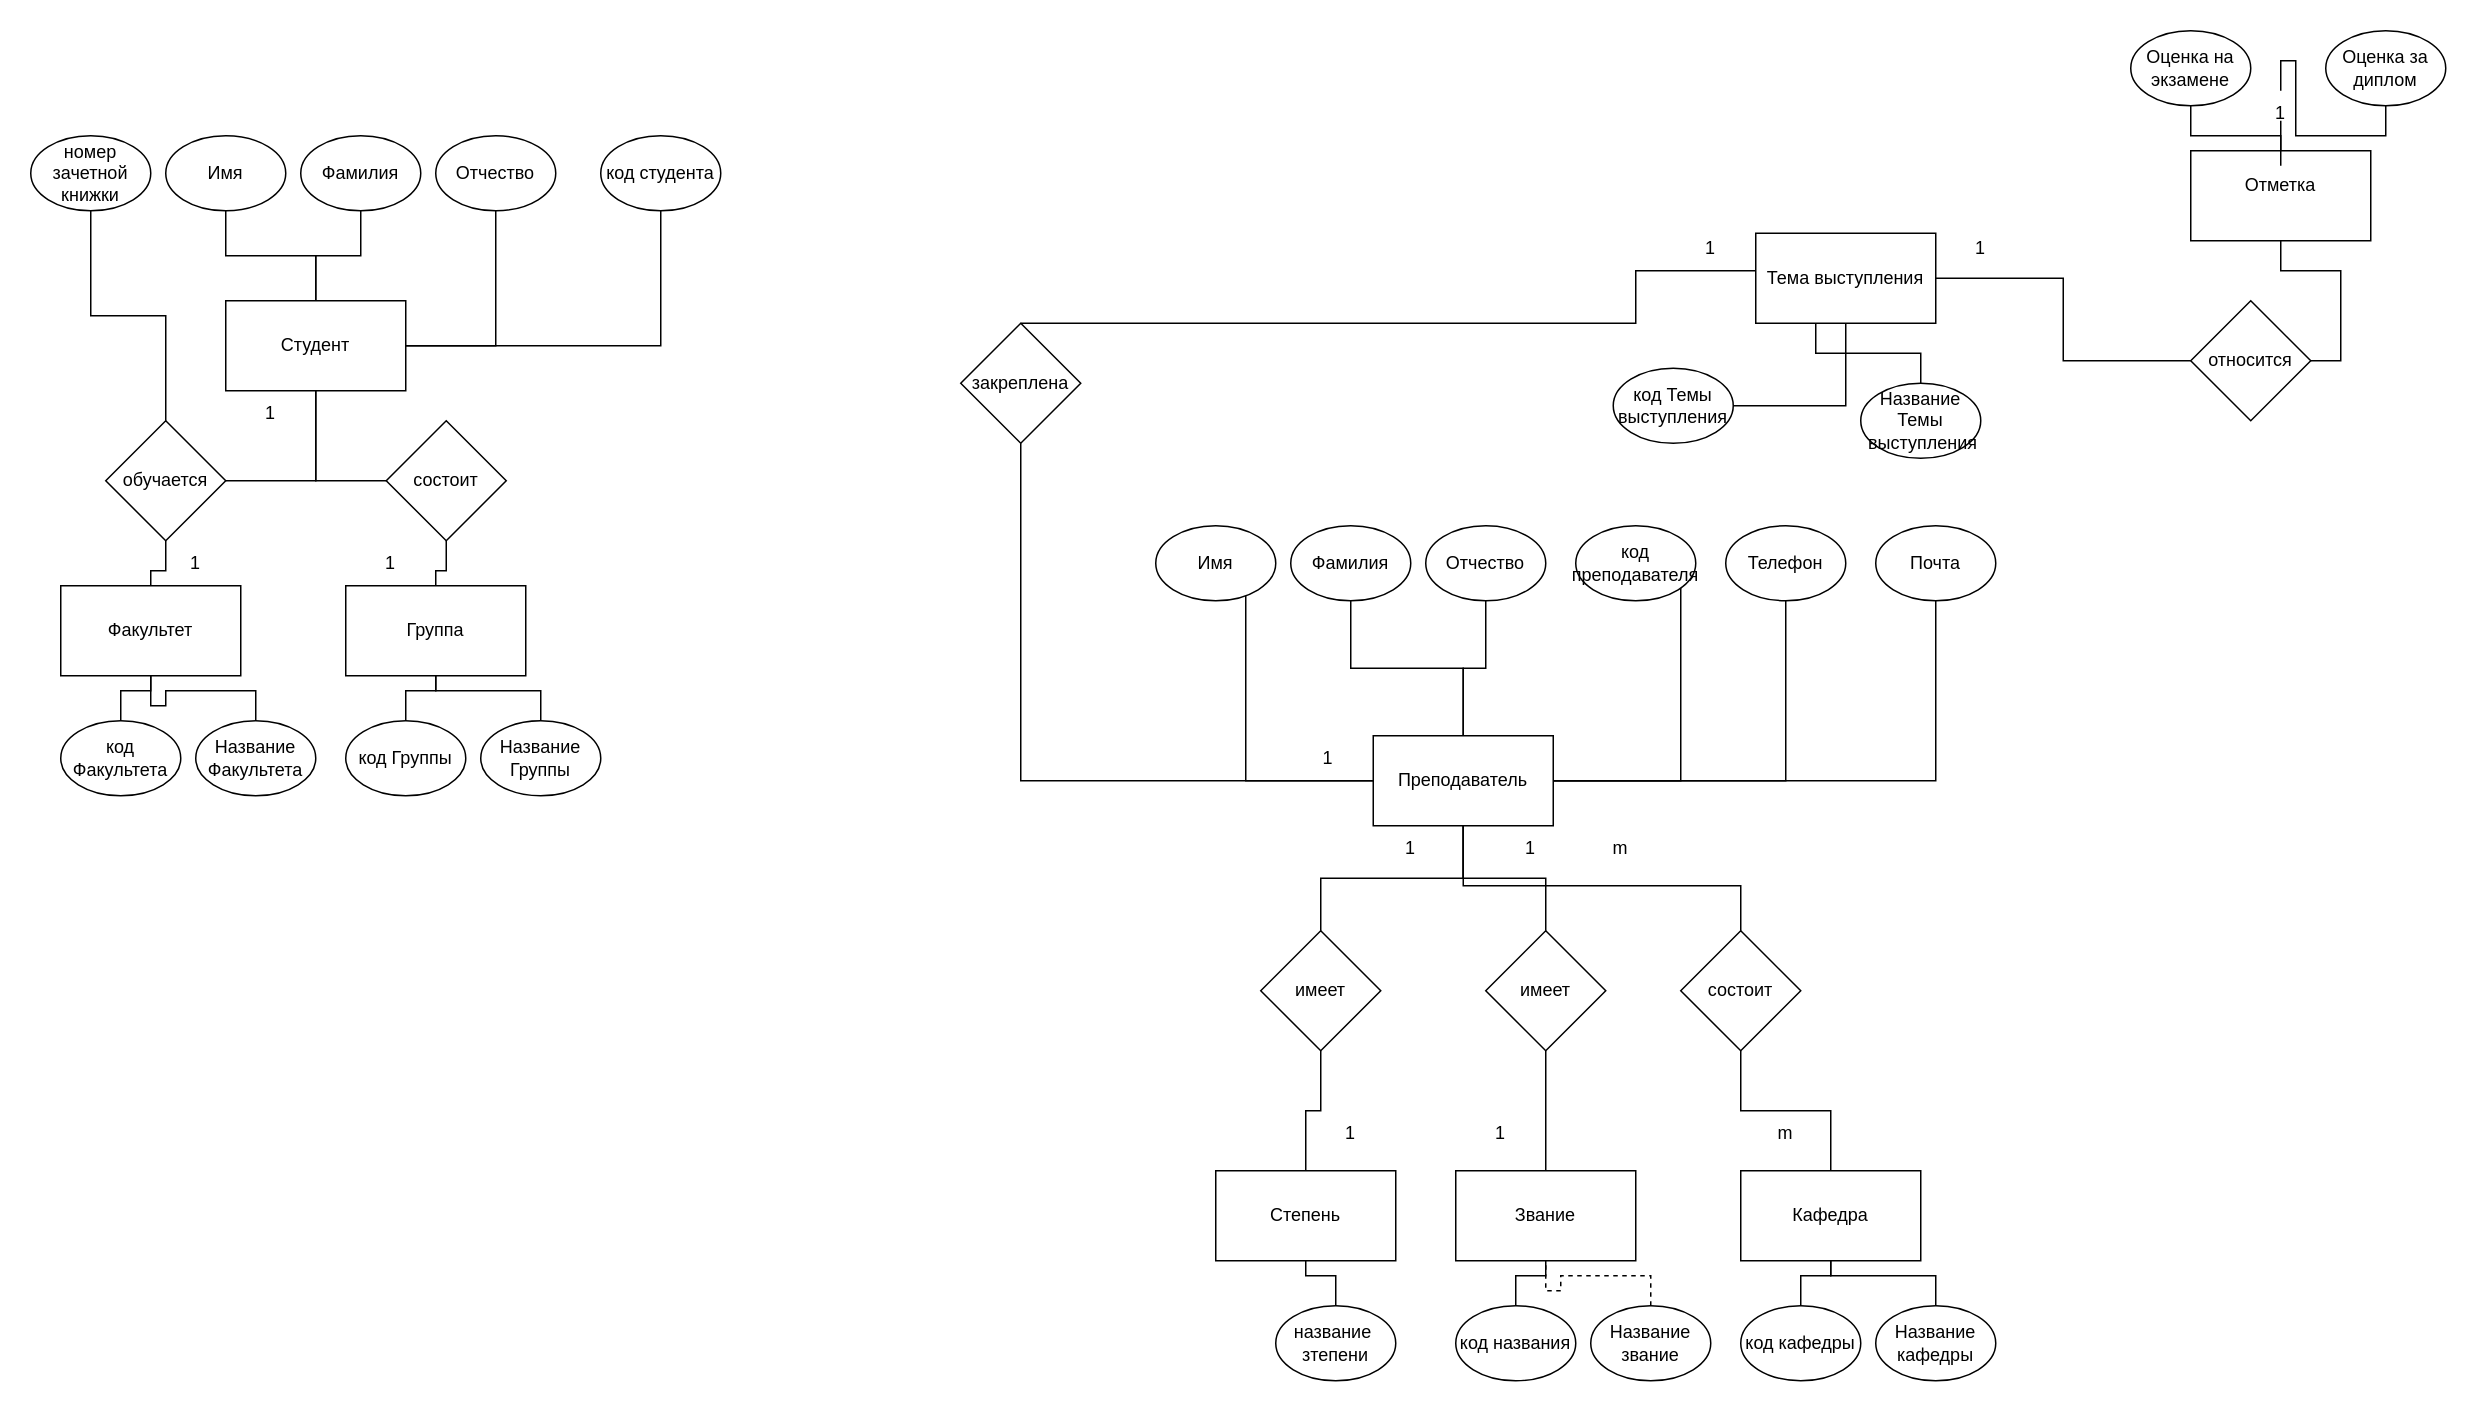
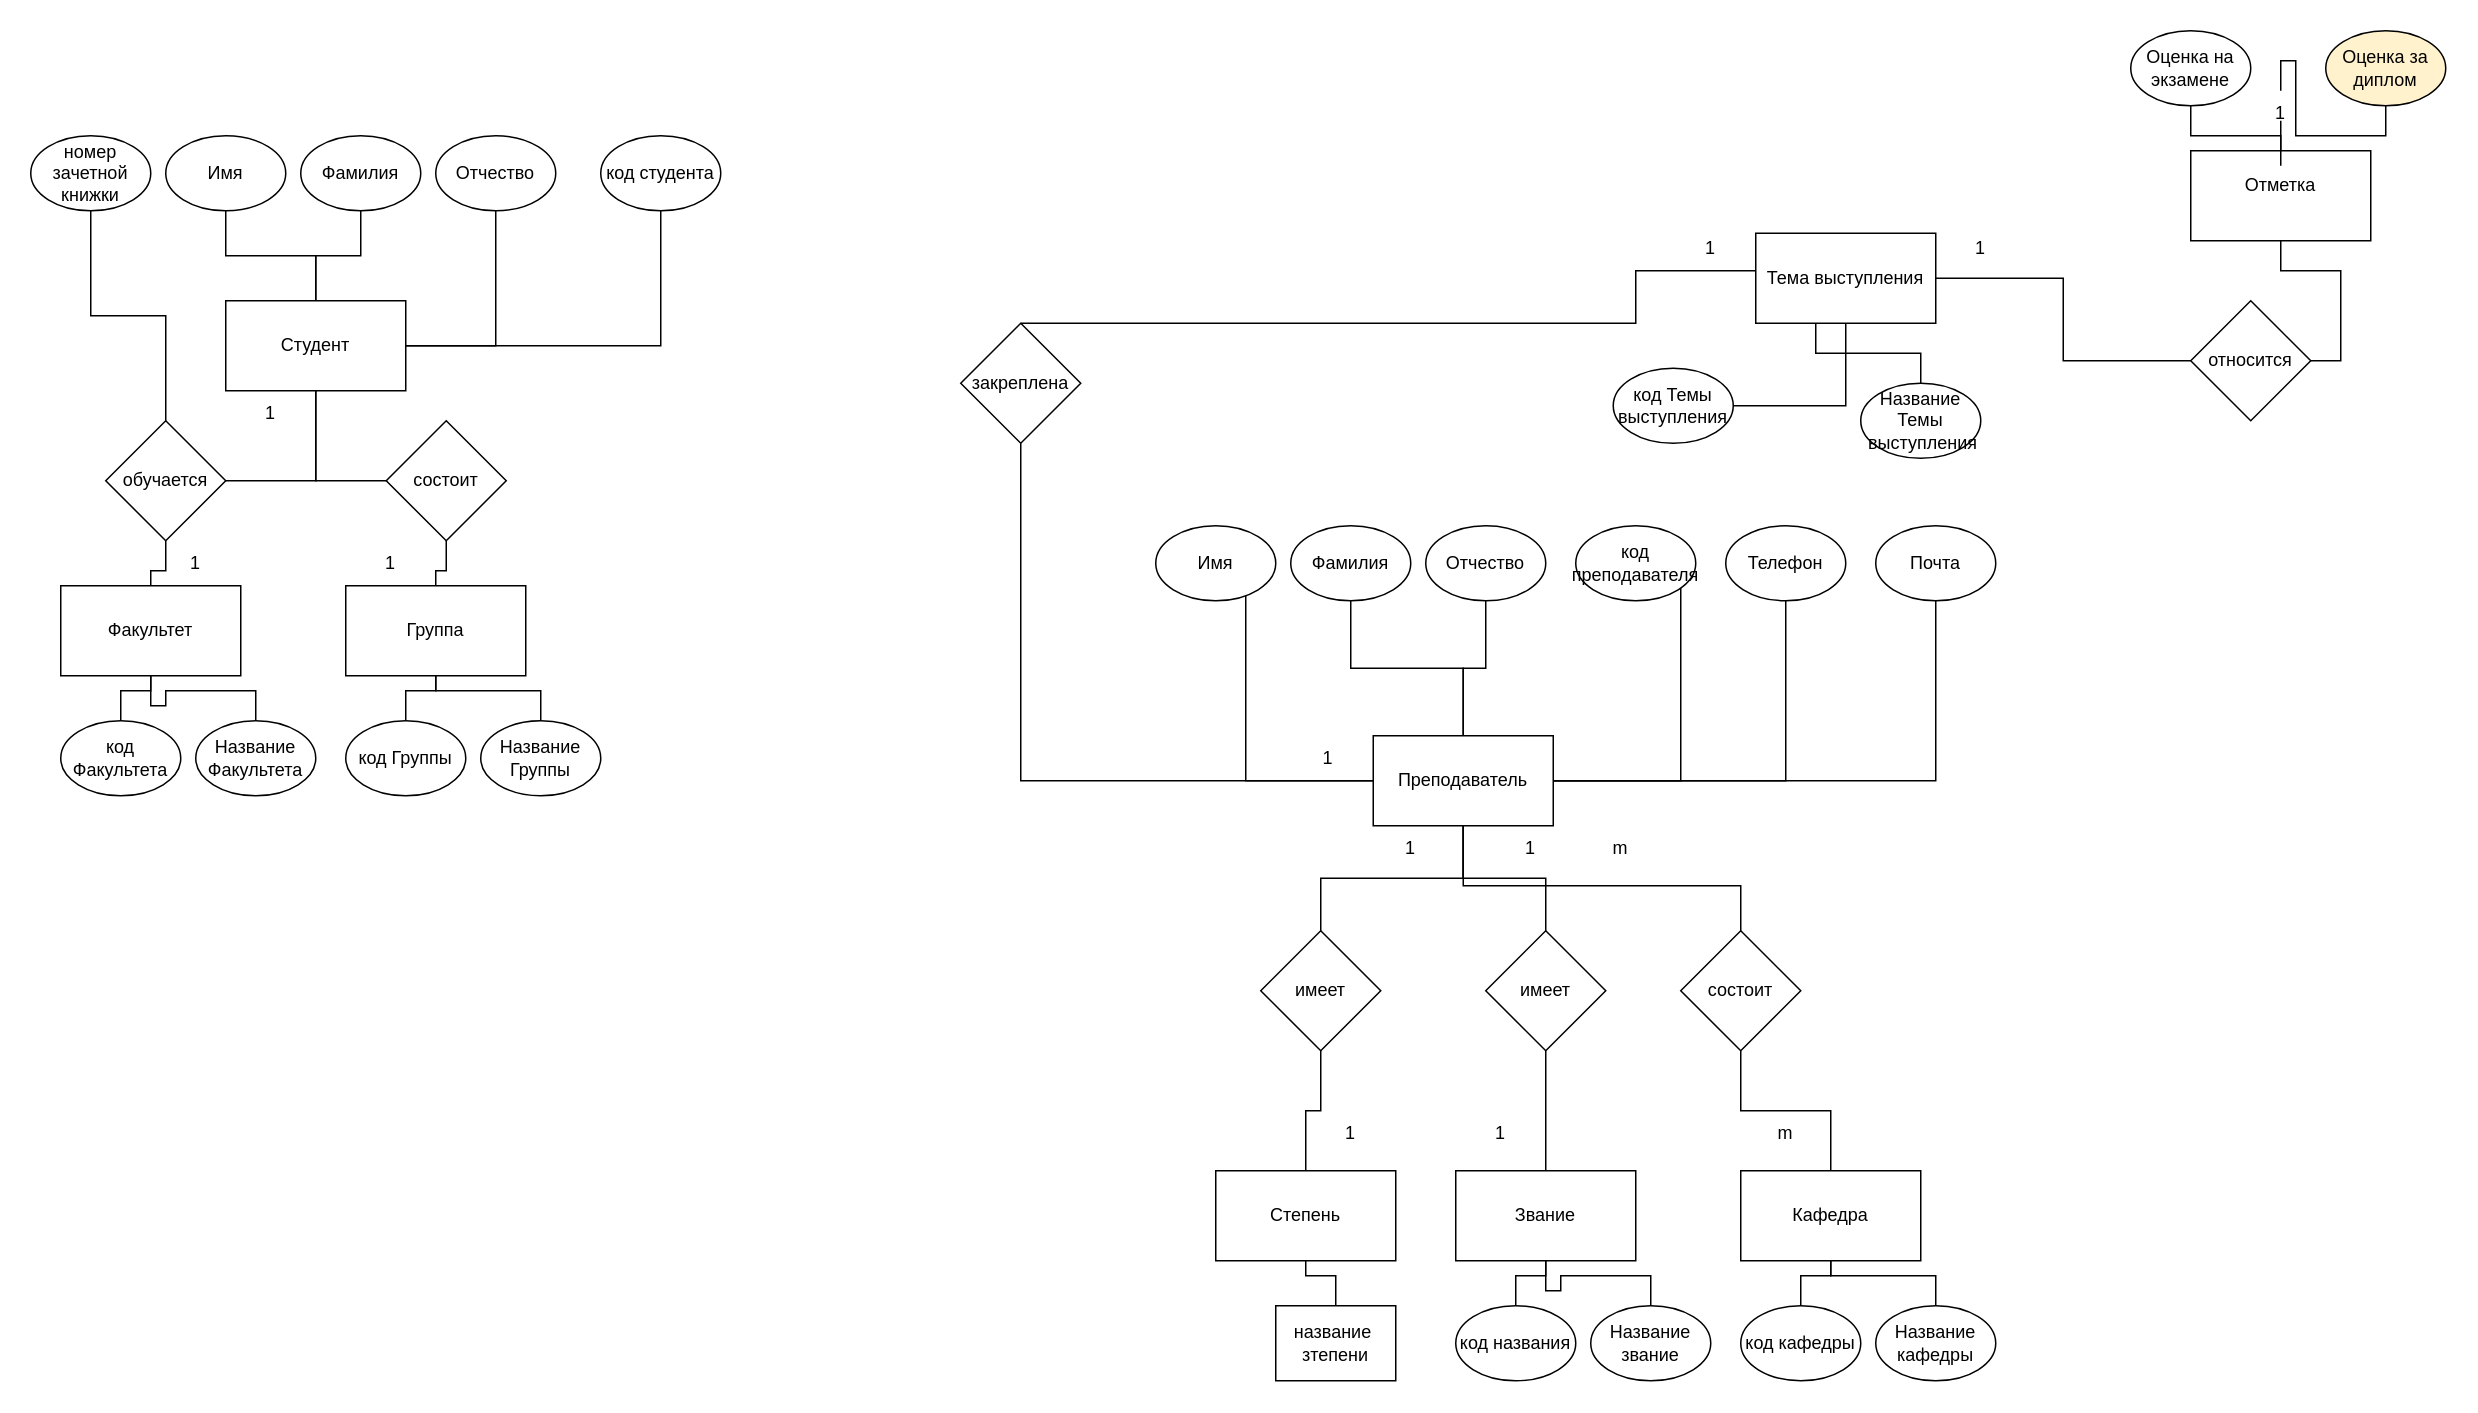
node "Оценка за диплом": fillcolor #ffffff -> #fff2cc
edge "Звание" -- "Название звание": style dashed -> solid
node "название зтепени": shape ellipse -> rectangle
